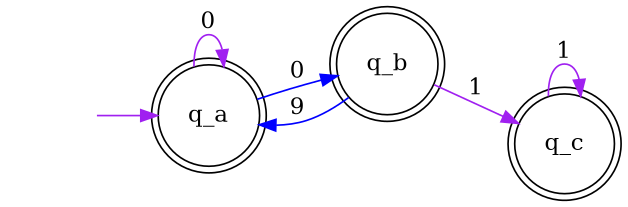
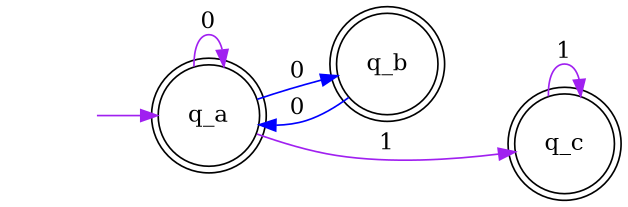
edge "q_b" -> "q_c": now "q_a" -> "q_c"
edge "q_b" -> "q_a": label "9" -> "0"
